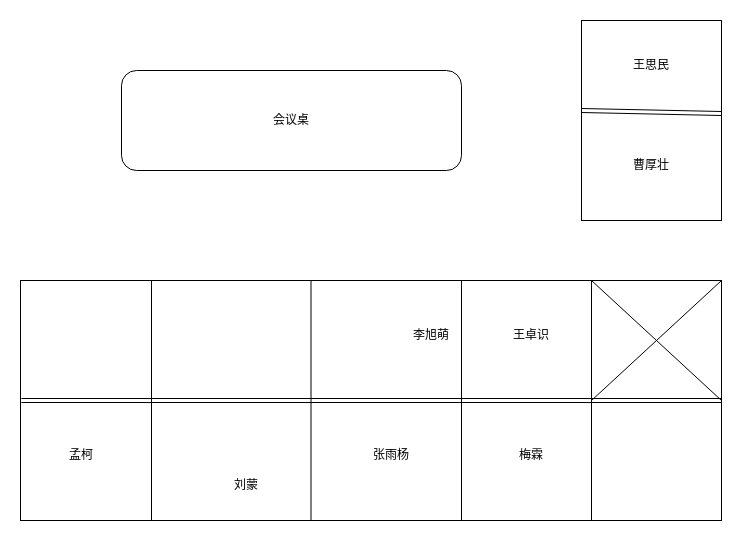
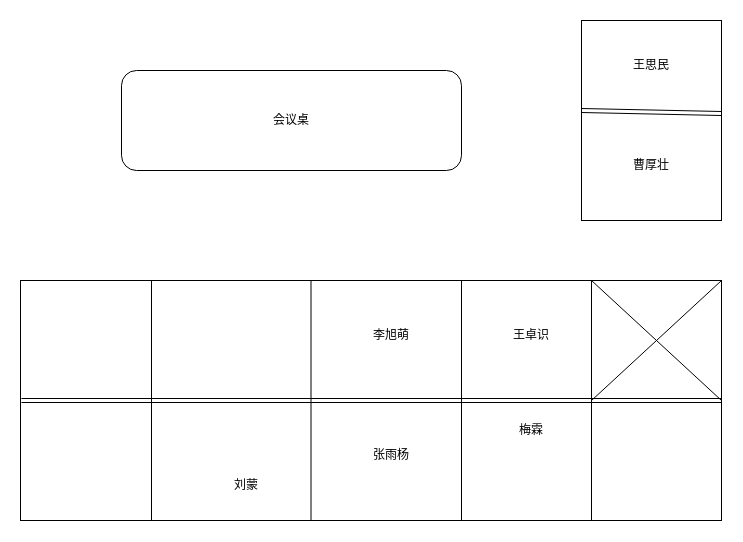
node "李旭萌": moved (432, 336) -> (392, 336)
node "孟柯": removed
node "梅霖": moved (532, 456) -> (532, 431)
